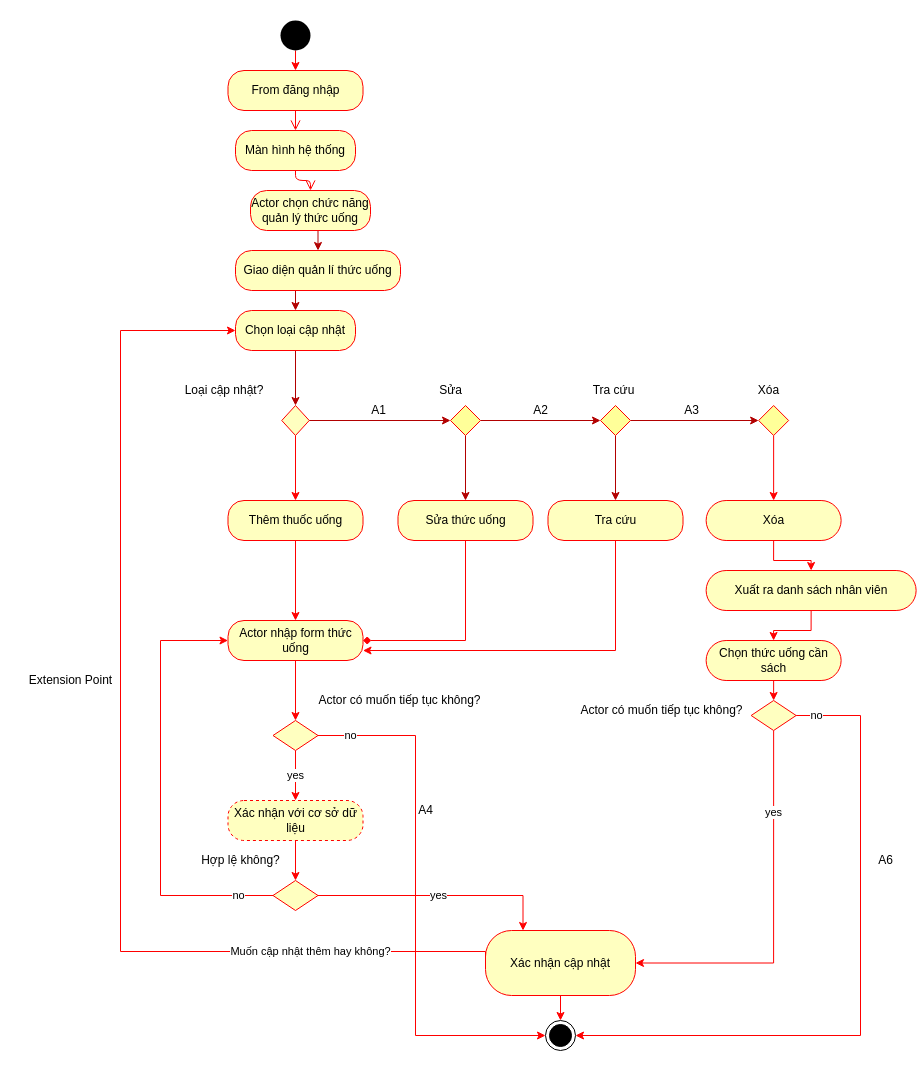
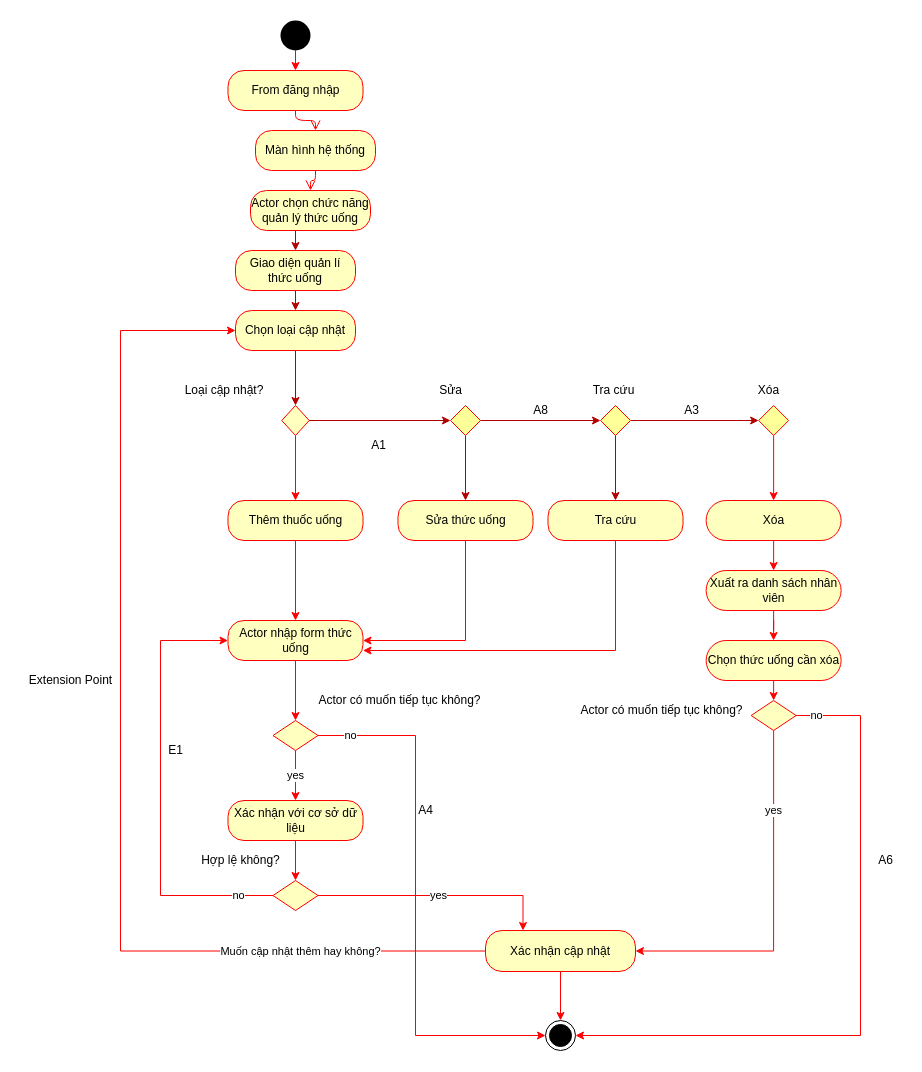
node "Màn hình hệ thống": moved (296, 151) -> (316, 151)
node "Giao diện quản lí thức uống": size 165x40 -> 120x40
node "A1": moved (378, 411) -> (378, 446)
node "A2": label "A2" -> "A8"
node "Xuất ra danh sách nhân viên": size 210x40 -> 135x40
edge "Sửa thức uống" -> "Actor nhập form thức uống": arrowhead diamond -> classic
node "Chọn thức uống cần sách": label "Chọn thức uống cần sách" -> "Chọn thức uống cần xóa"
node "E1": added
node "Xác nhận với cơ sở dữ liệu": style dashed -> solid
node "Xác nhận cập nhật": size 150x65 -> 150x41
